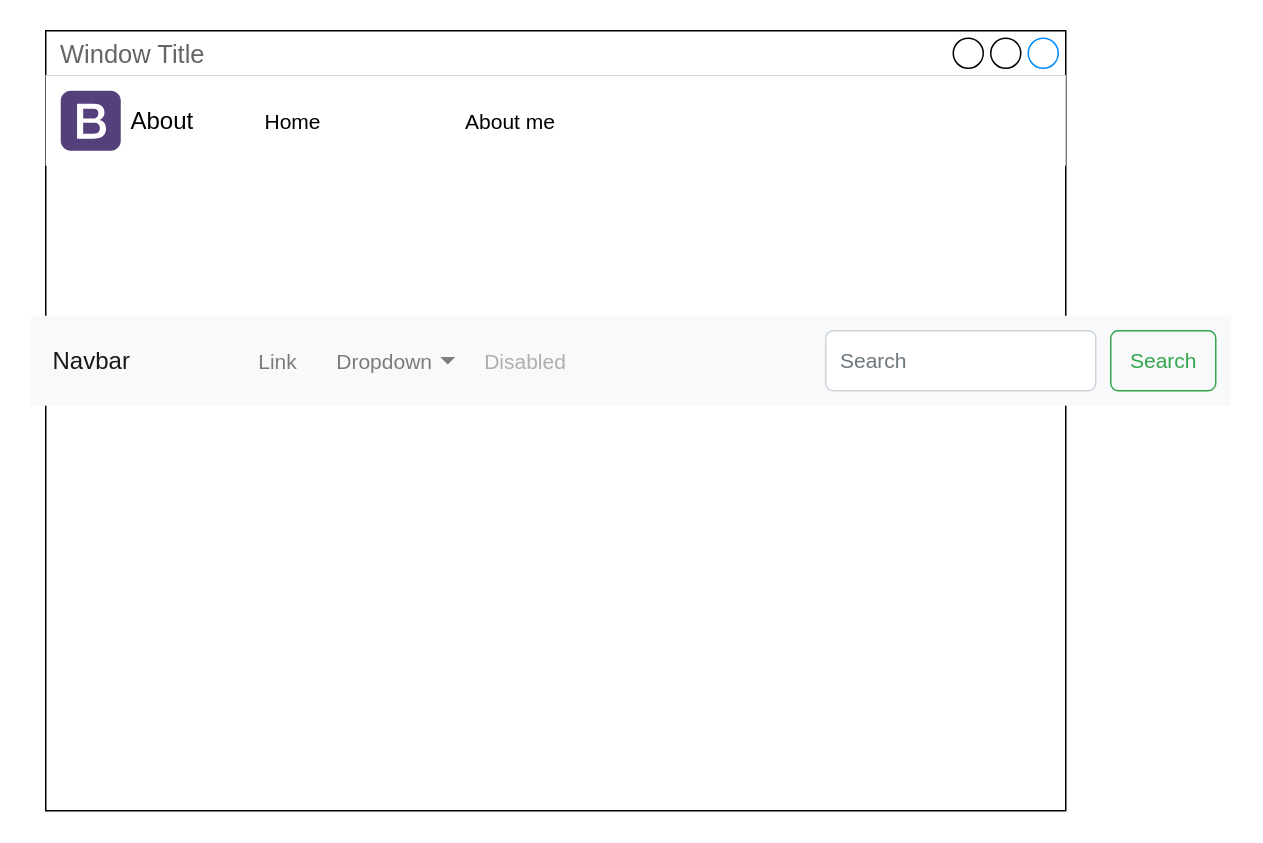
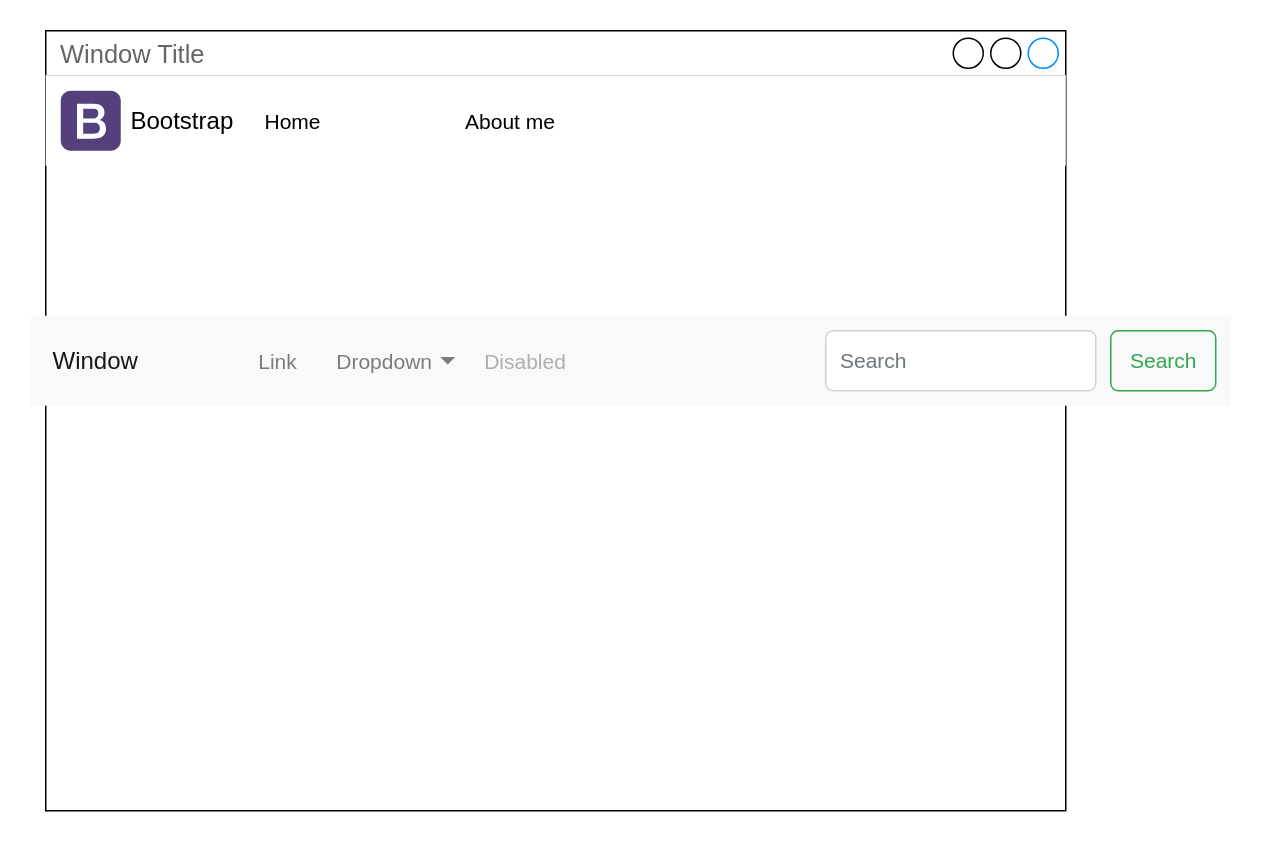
node "About": label "About" -> "Bootstrap"
node "Navbar": label "Navbar" -> "Window"
